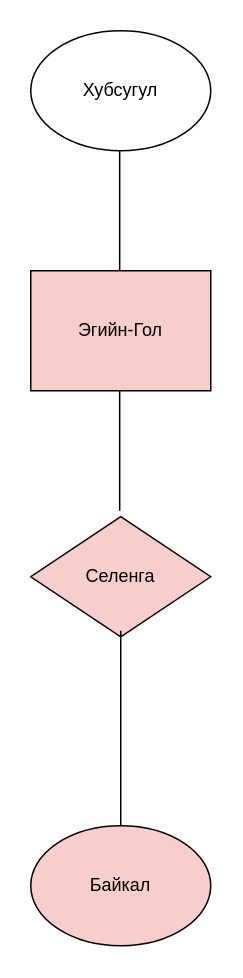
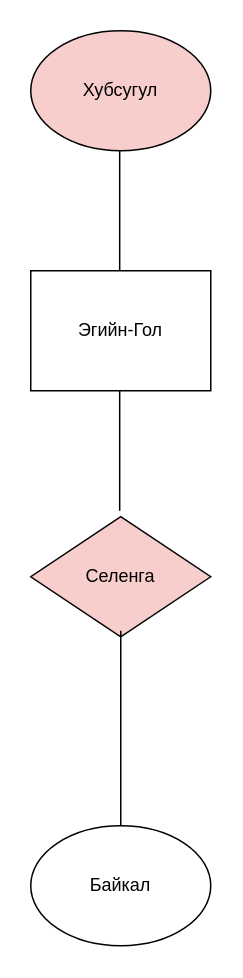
node "Хубсугул": fillcolor #ffffff -> #f8cecc
node "Эгийн-Гол": fillcolor #f8cecc -> #ffffff
node "Байкал": fillcolor #f8cecc -> #ffffff
